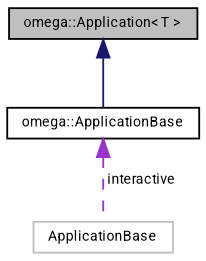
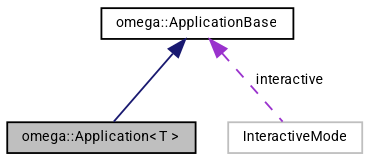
edge "omega::ApplicationBase" -> "omega::Application< T >": reversed
node "ApplicationBase": label "ApplicationBase" -> "InteractiveMode"
